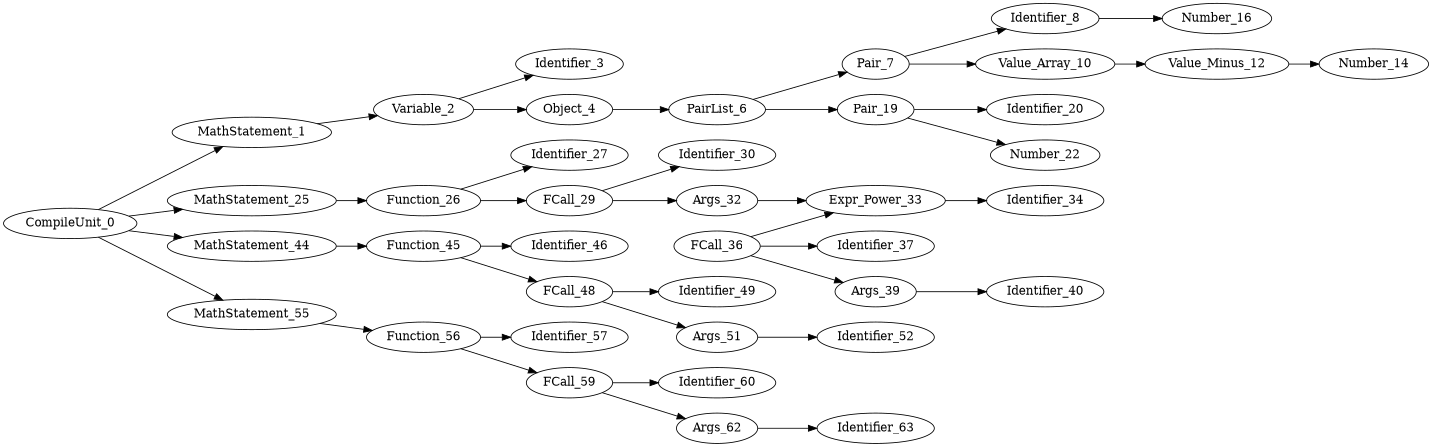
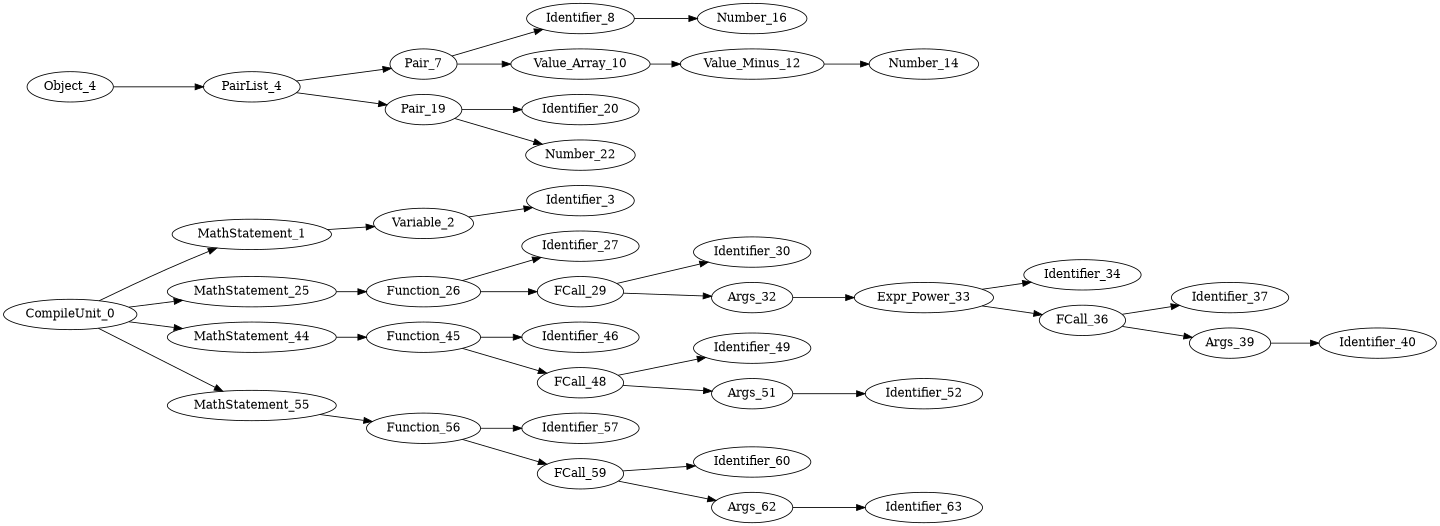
edge "Variable_2" -> "Object_4": removed
node "PairList_6": label "PairList_6" -> "PairList_4"
edge "FCall_36" -> "Expr_Power_33": reversed
